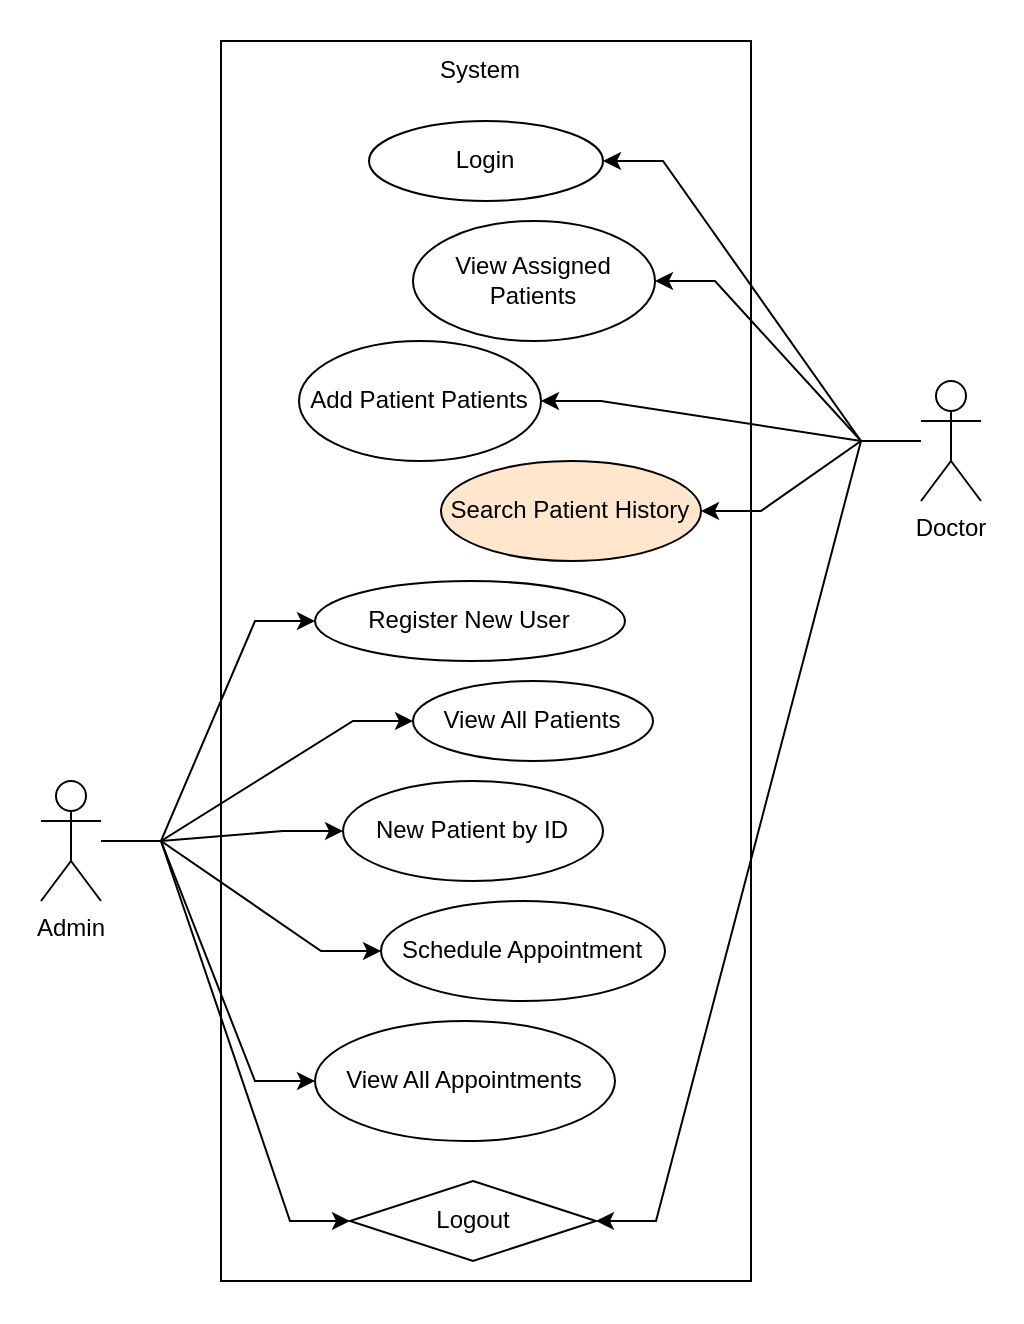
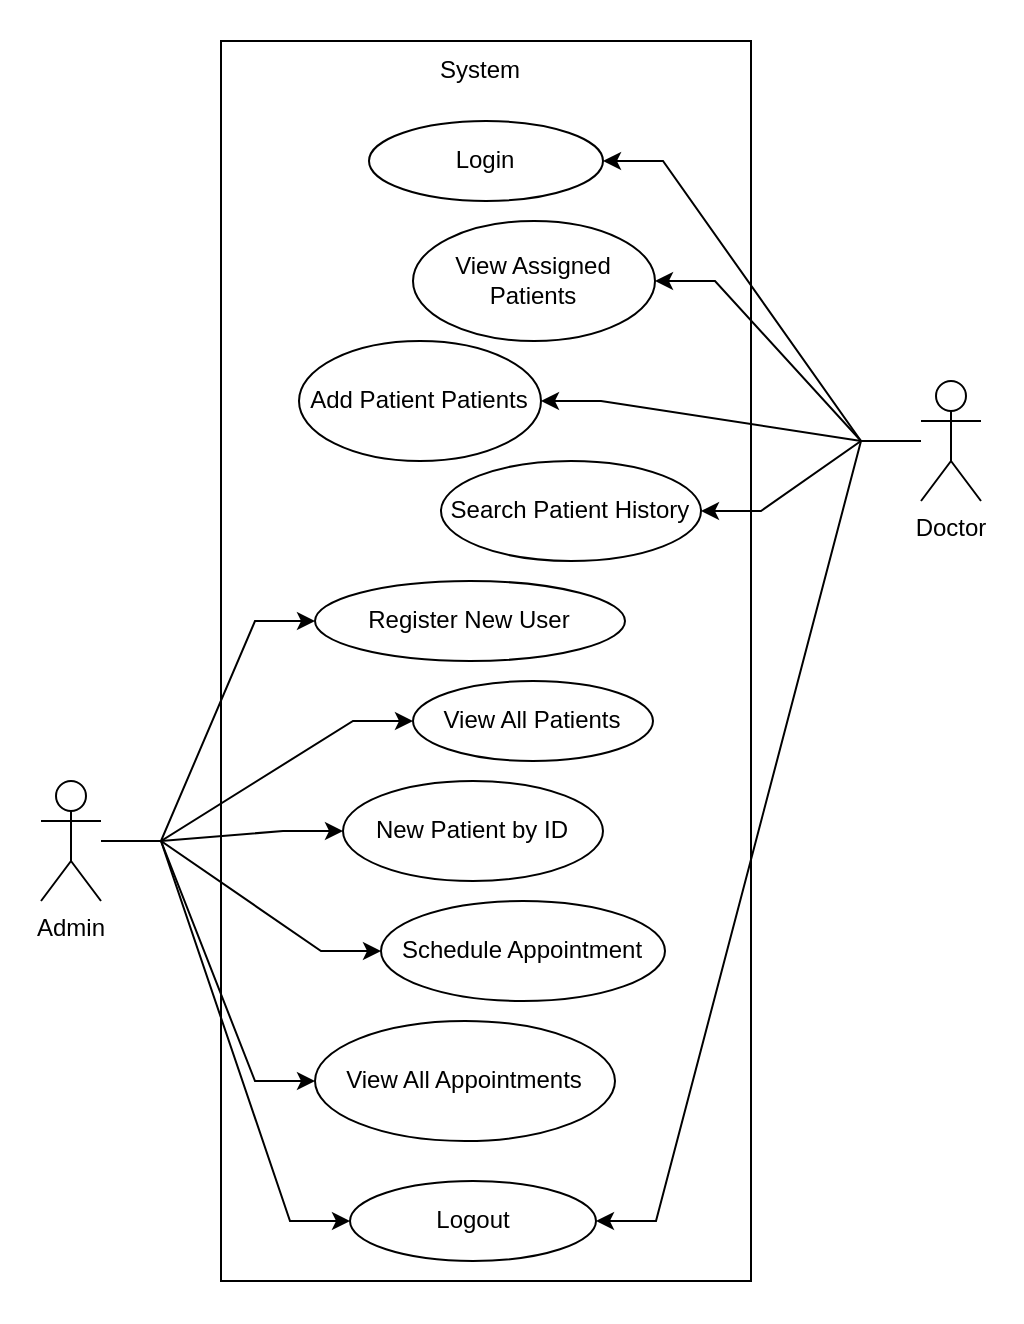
node "Search Patient History": fillcolor #ffe6cc -> #ffffff
node "Logout": shape diamond -> ellipse
